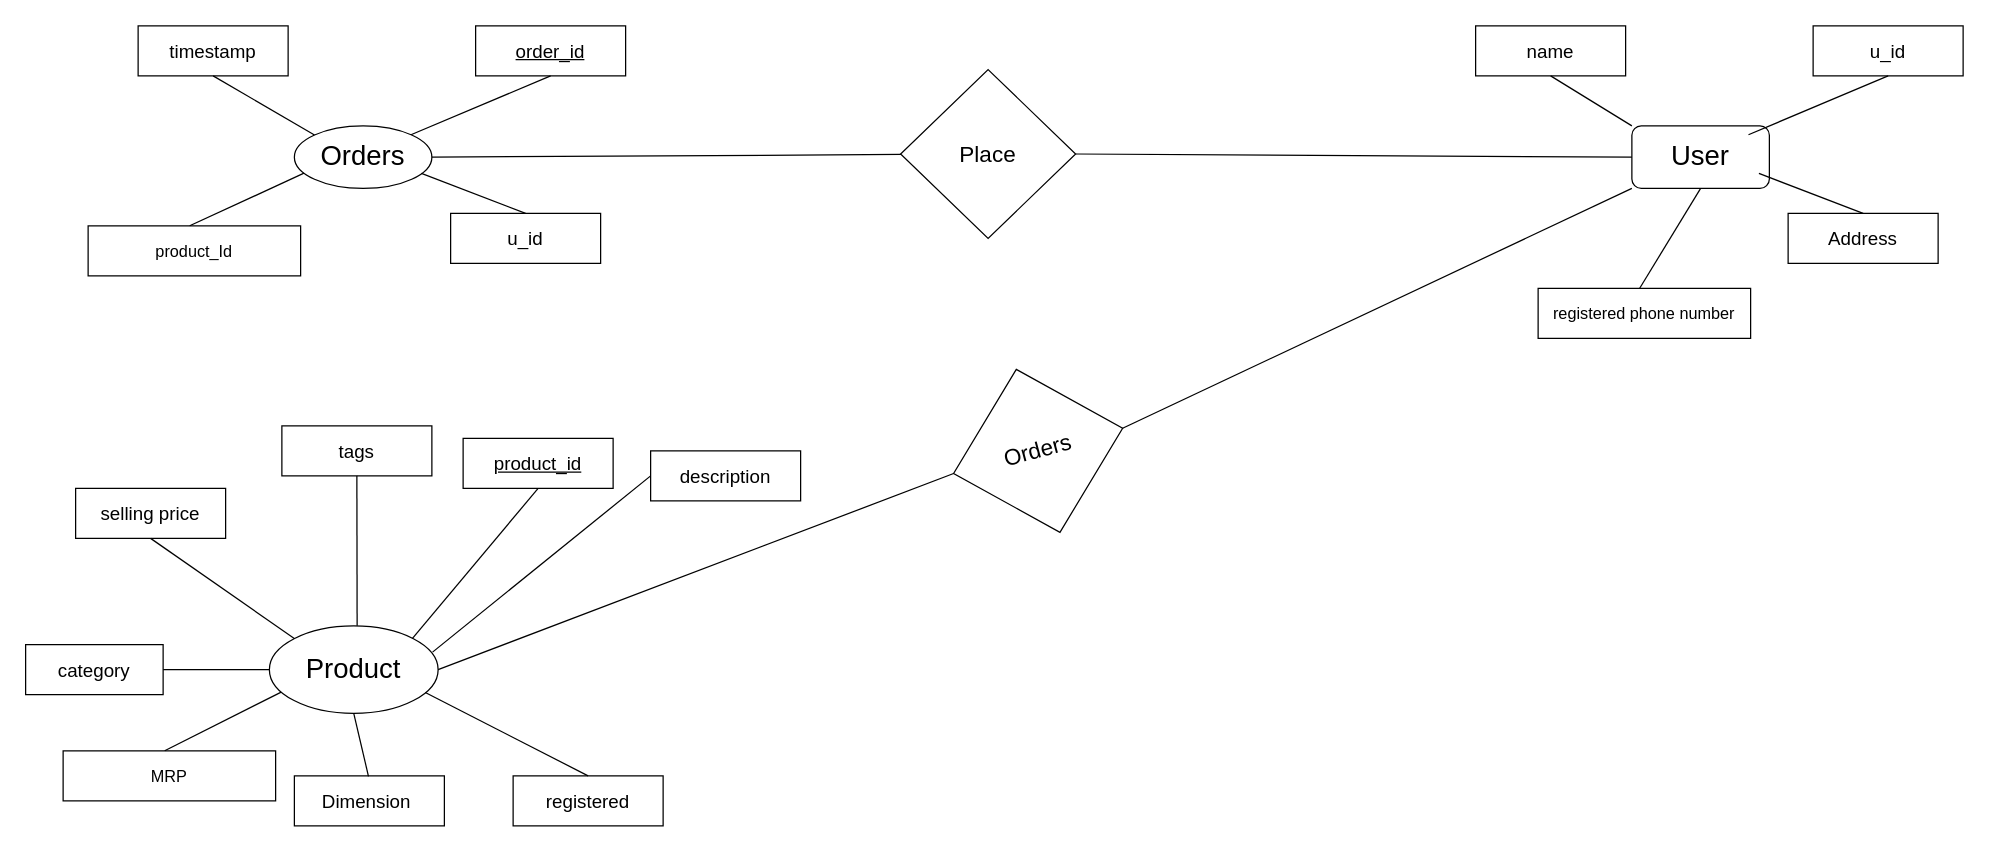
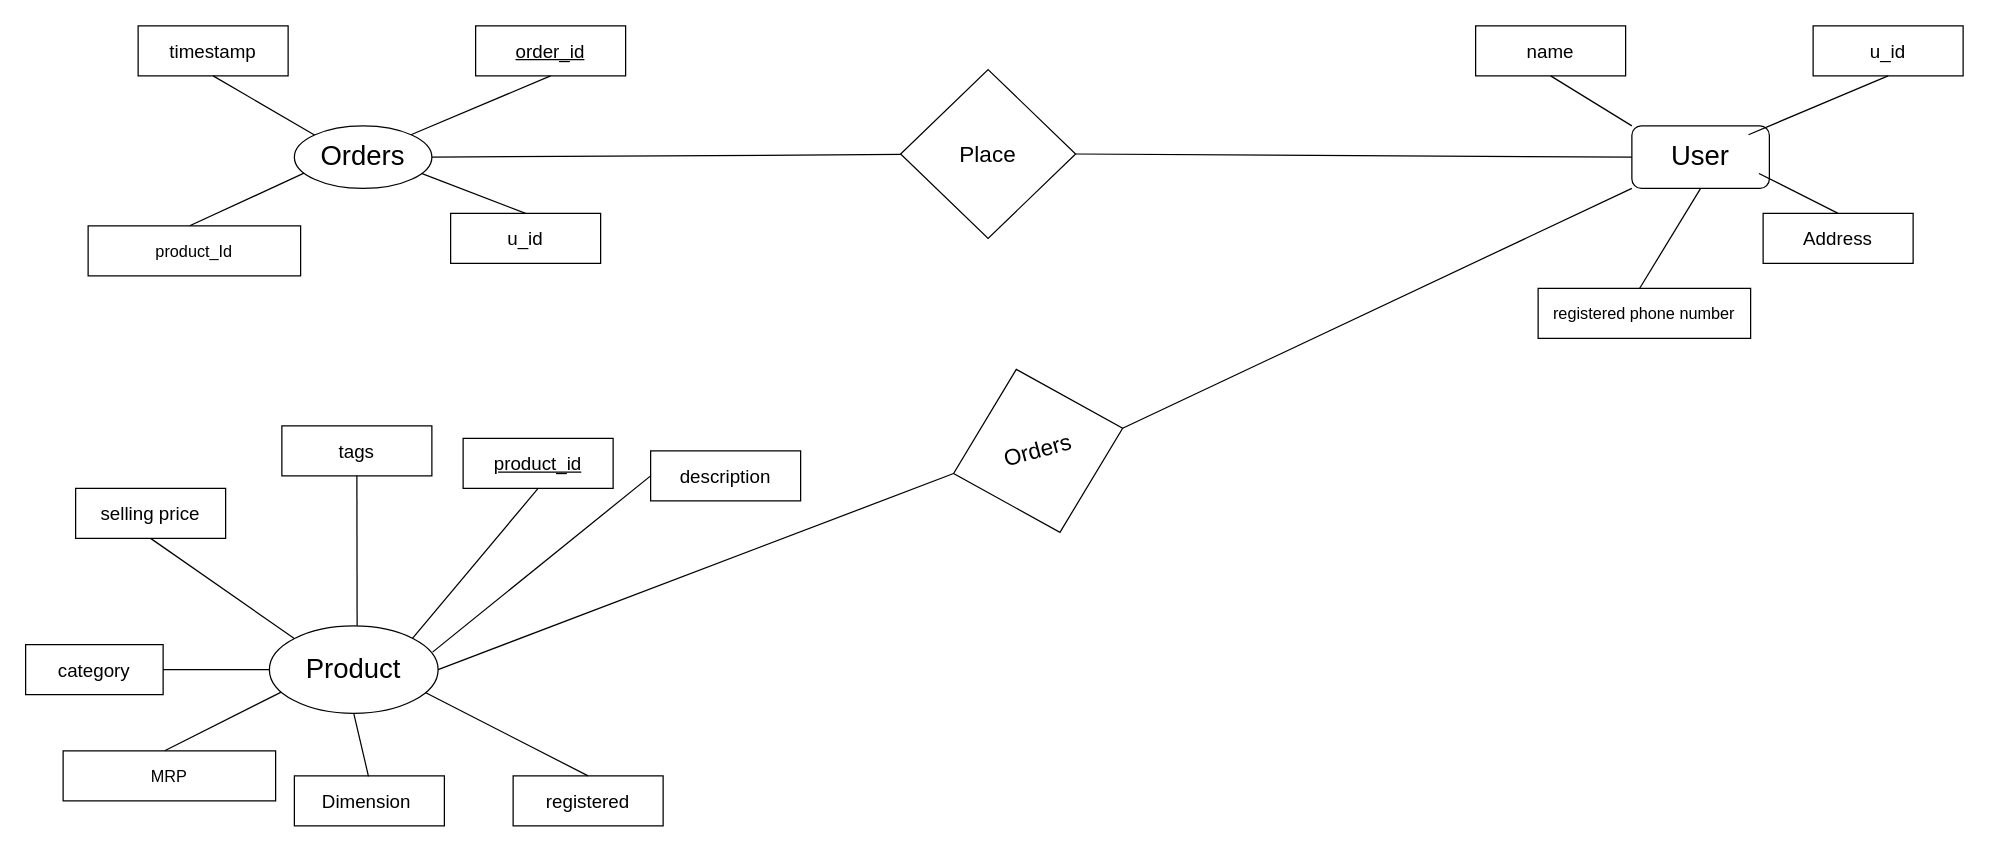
node "Address": moved (1863, 238) -> (1838, 238)
